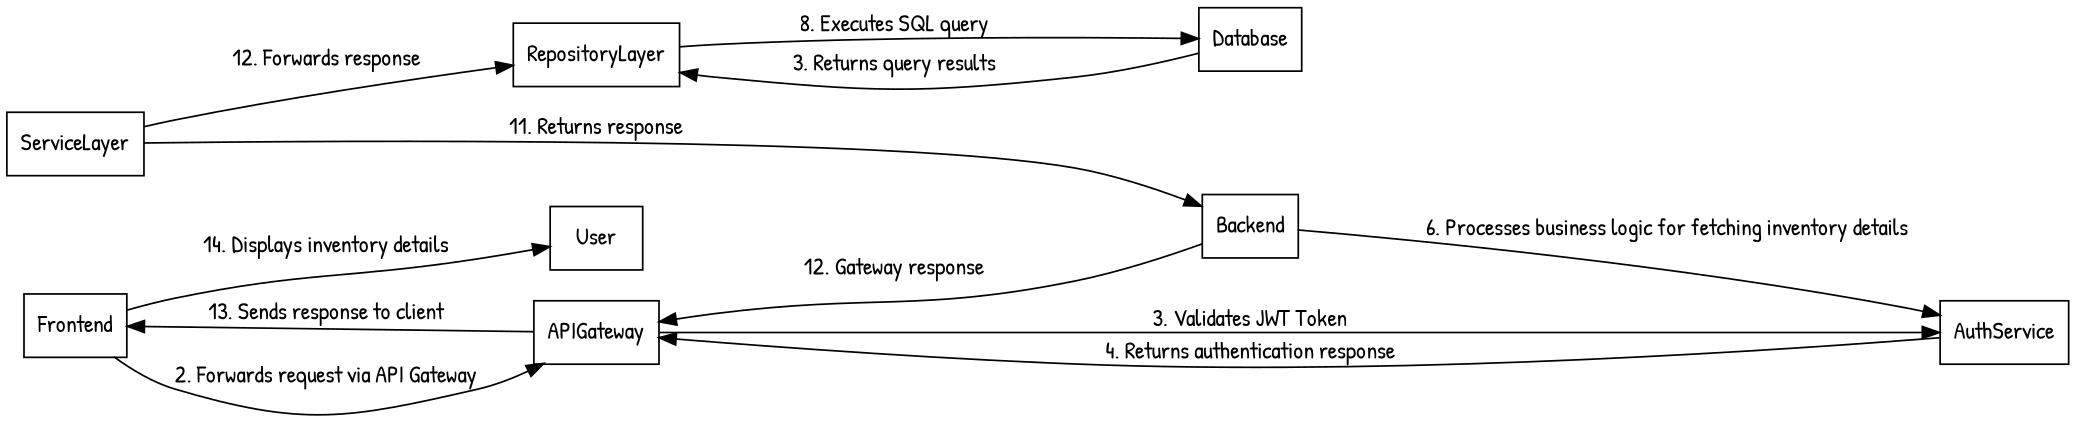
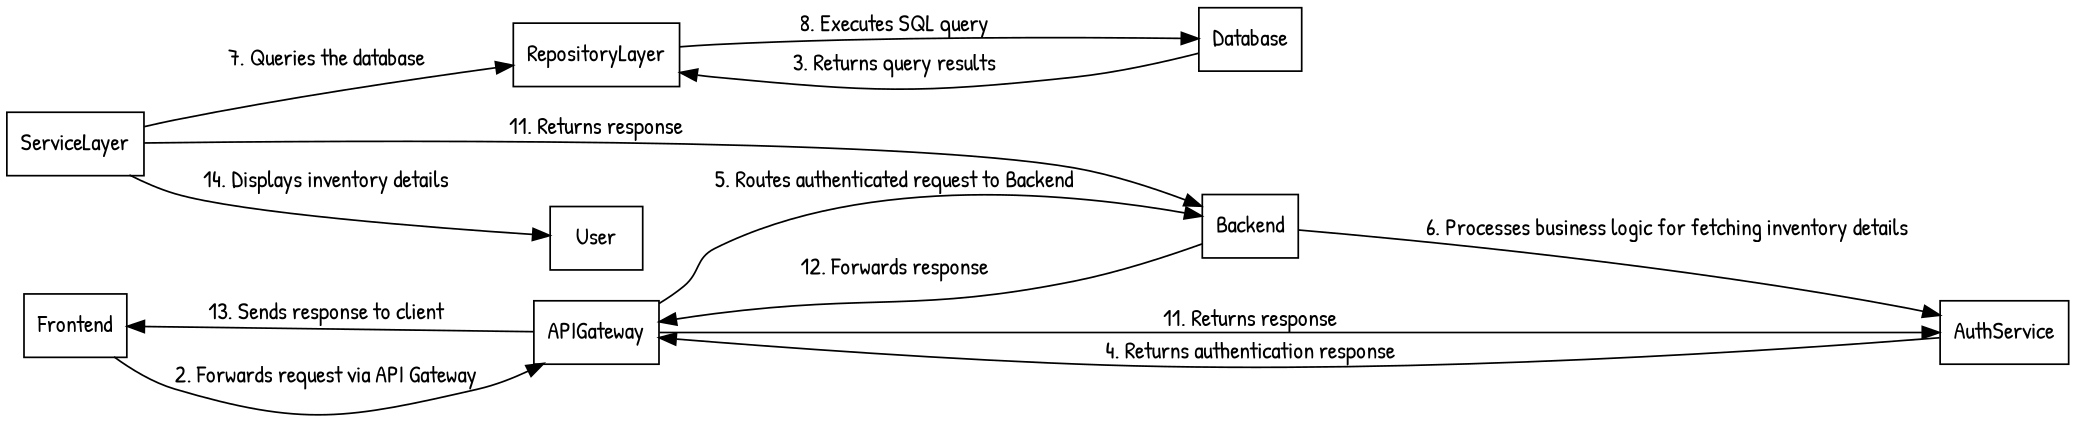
edge "ServiceLayer" -> "RepositoryLayer": label "12. Forwards response" -> "7. Queries the database"
edge "APIGateway" -> "Backend": added, label "5. Routes authenticated request to Backend"
edge "Backend" -> "APIGateway": label "12. Gateway response" -> "12. Forwards response"
edge "Frontend" -> "User": now "ServiceLayer" -> "User"
edge "APIGateway" -> "AuthService": label "3. Validates JWT Token" -> "11. Returns response"
